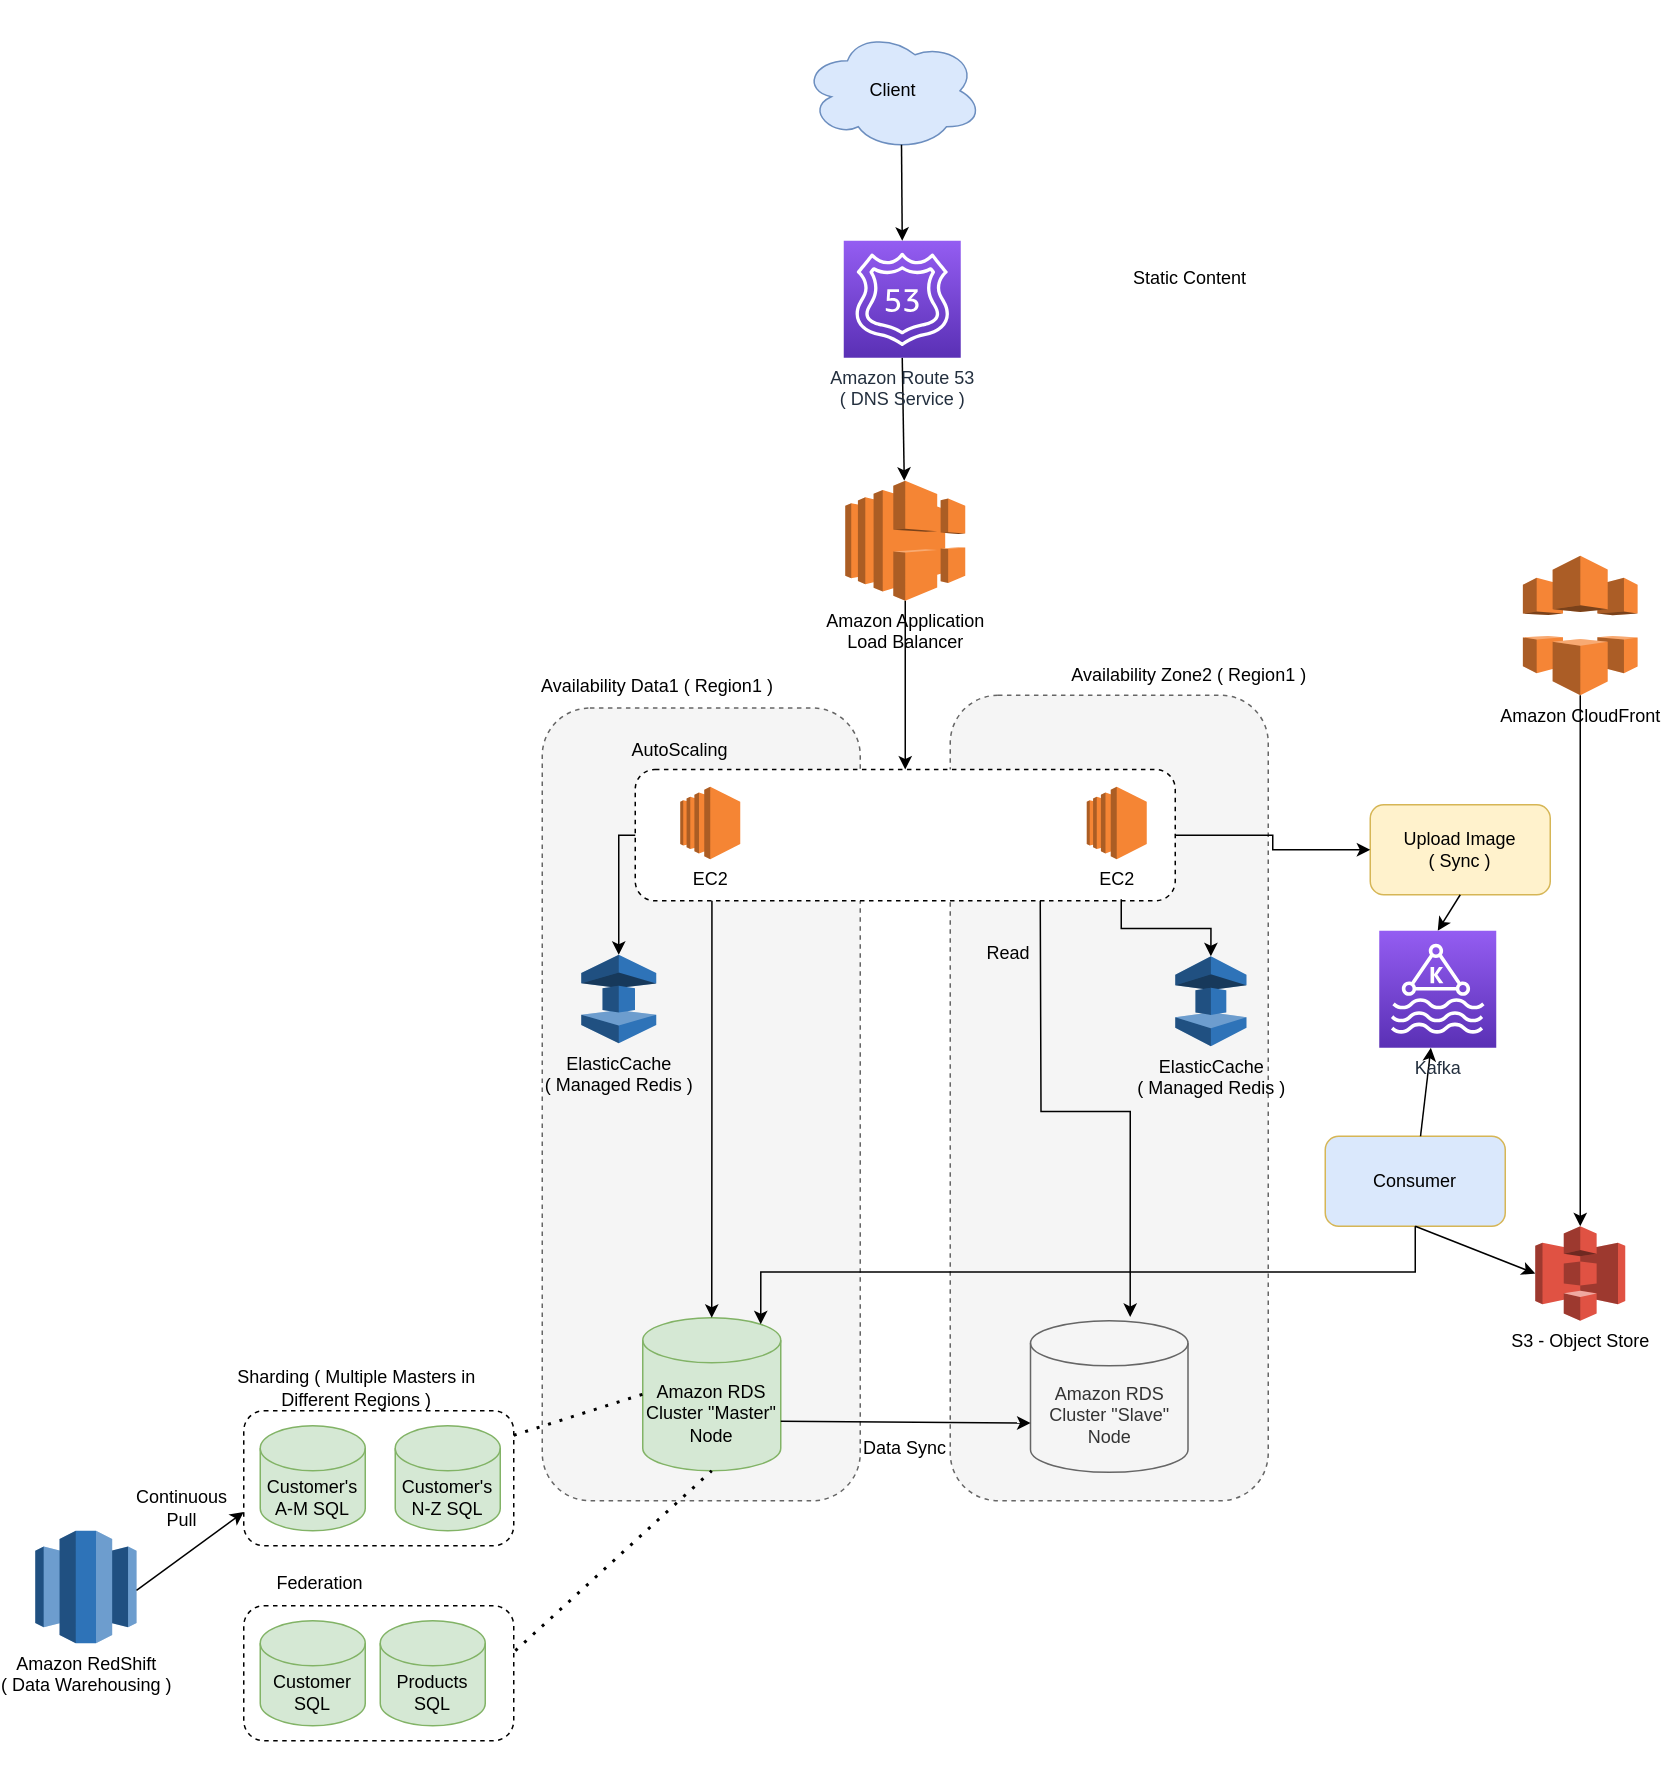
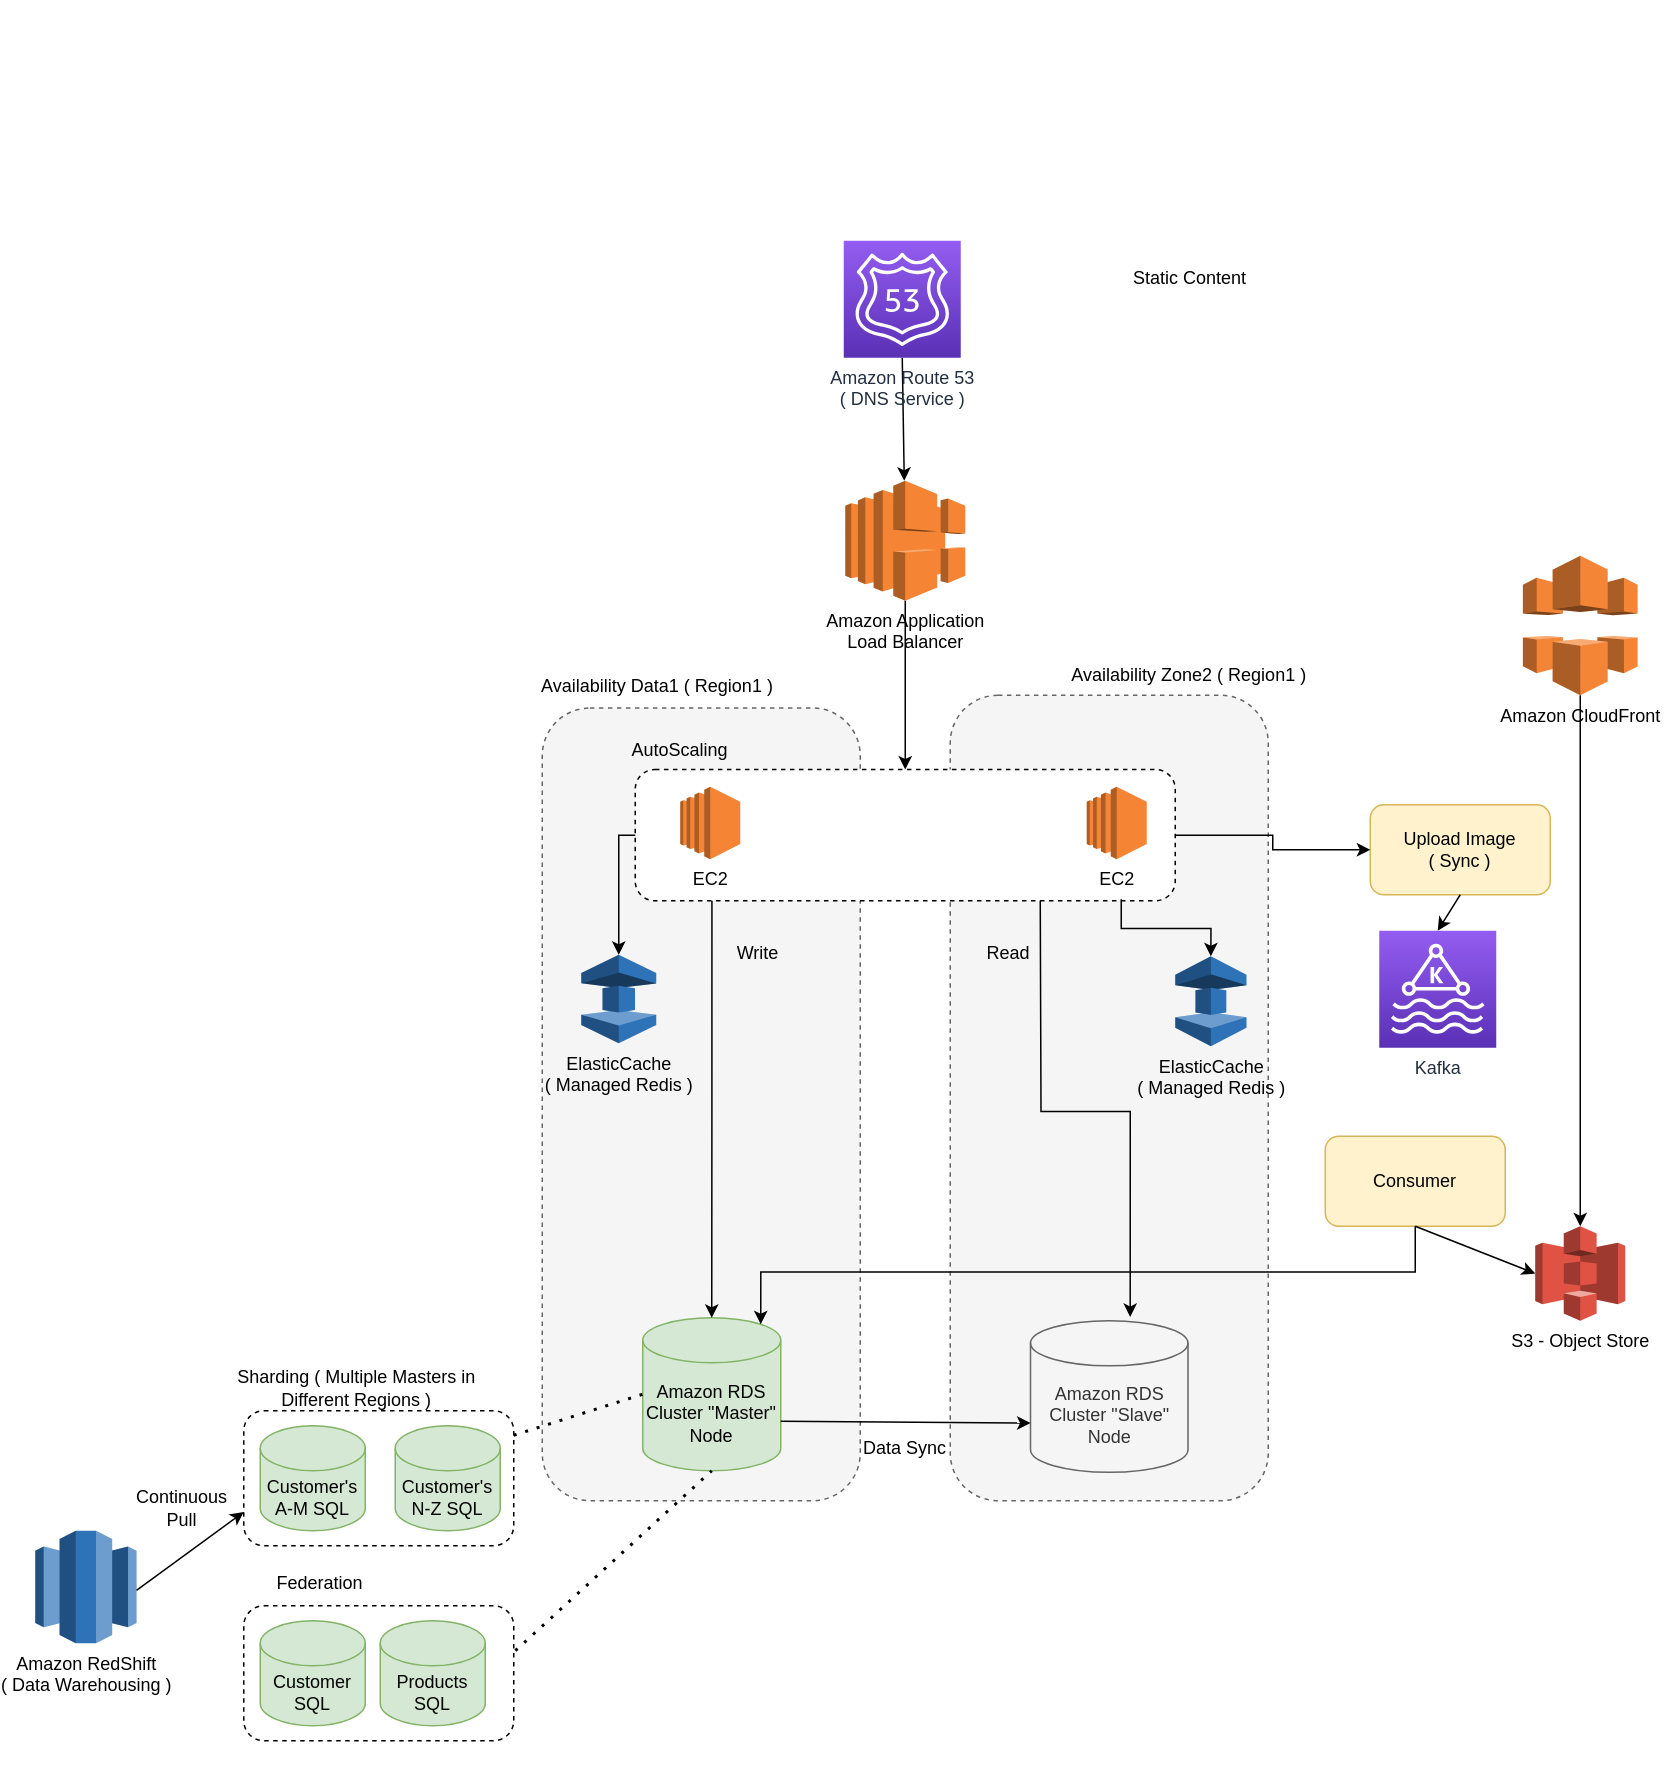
node "Client": removed
edge "Client" -> "Amazon Route 53 ( DNS Service )": removed
node "Write": added
edge "Consumer" -> "Kafka": removed
node "Consumer": fillcolor #dae8fc -> #fff2cc
